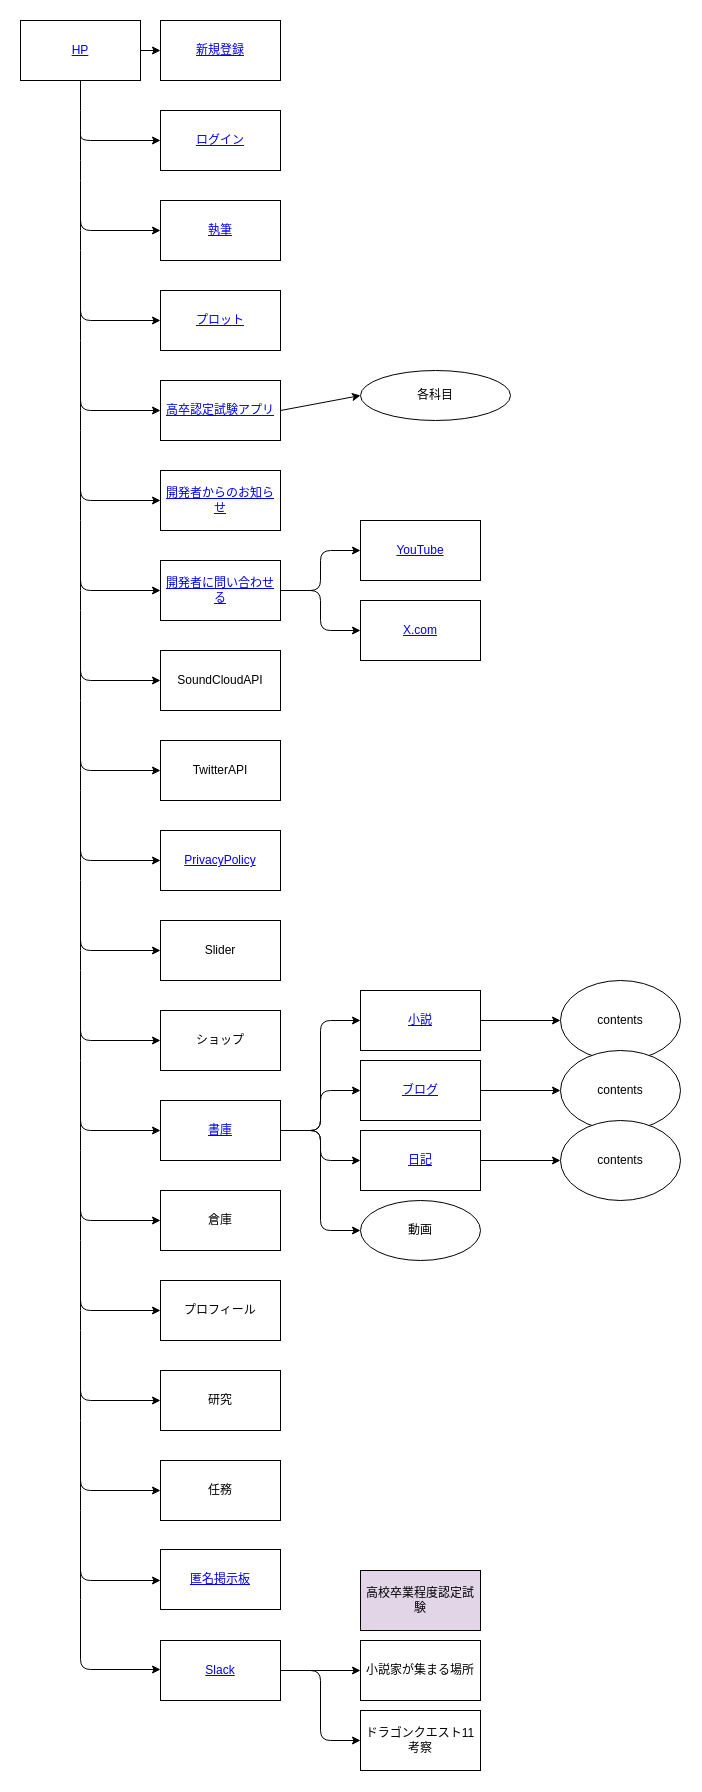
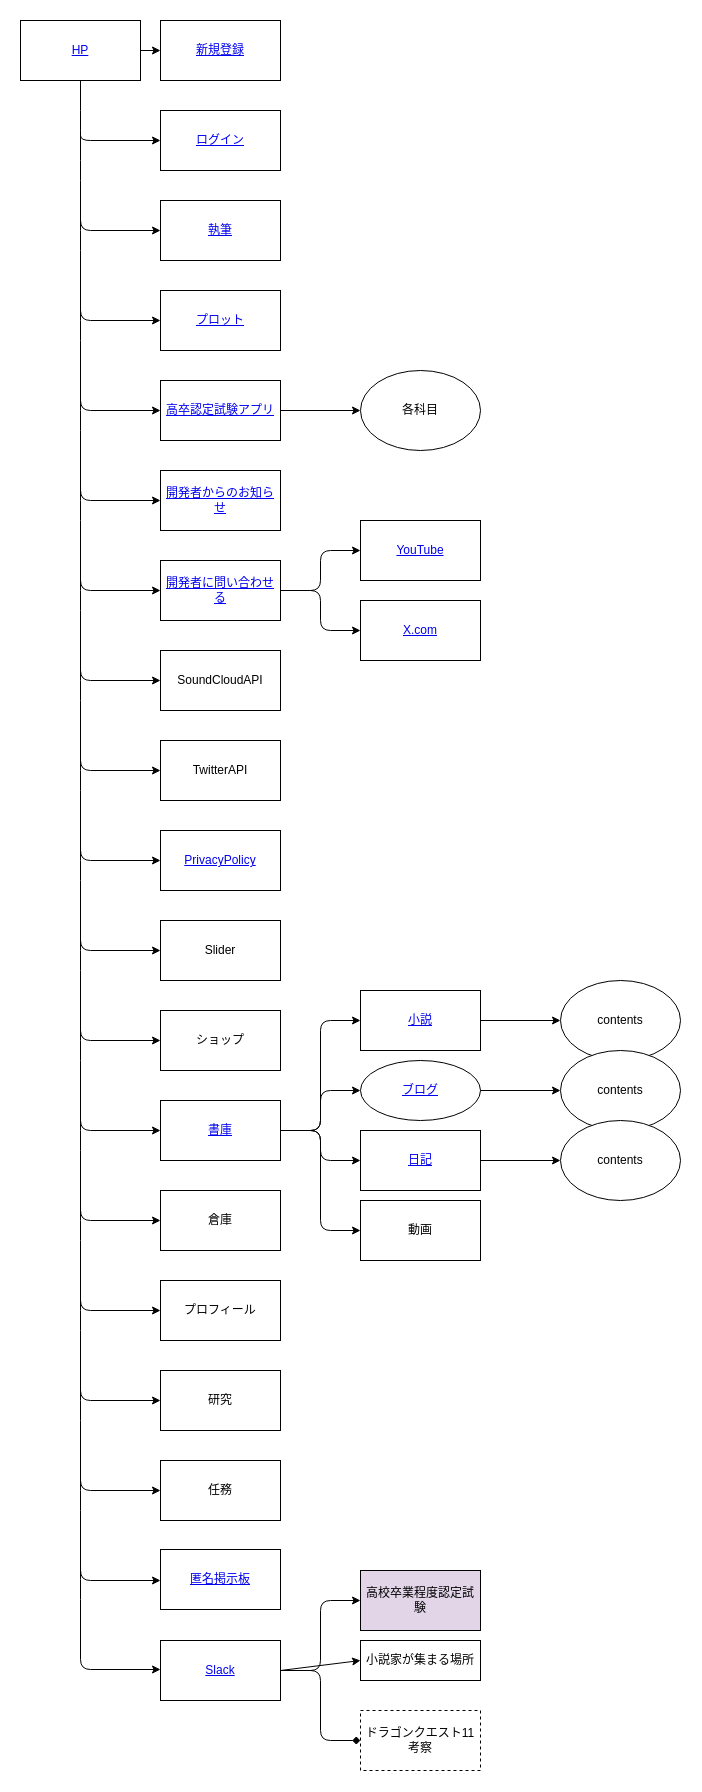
node "各科目": size 150x50 -> 120x80
node "ブログ": shape rectangle -> ellipse
node "動画": shape ellipse -> rectangle
edge "Slack" -> "高校卒業程度認定試験": added
node "小説家が集まる場所": size 120x60 -> 120x40
edge "Slack" -> "ドラゴンクエスト11考察": arrowhead classic -> diamond
node "ドラゴンクエスト11考察": style solid -> dashed
